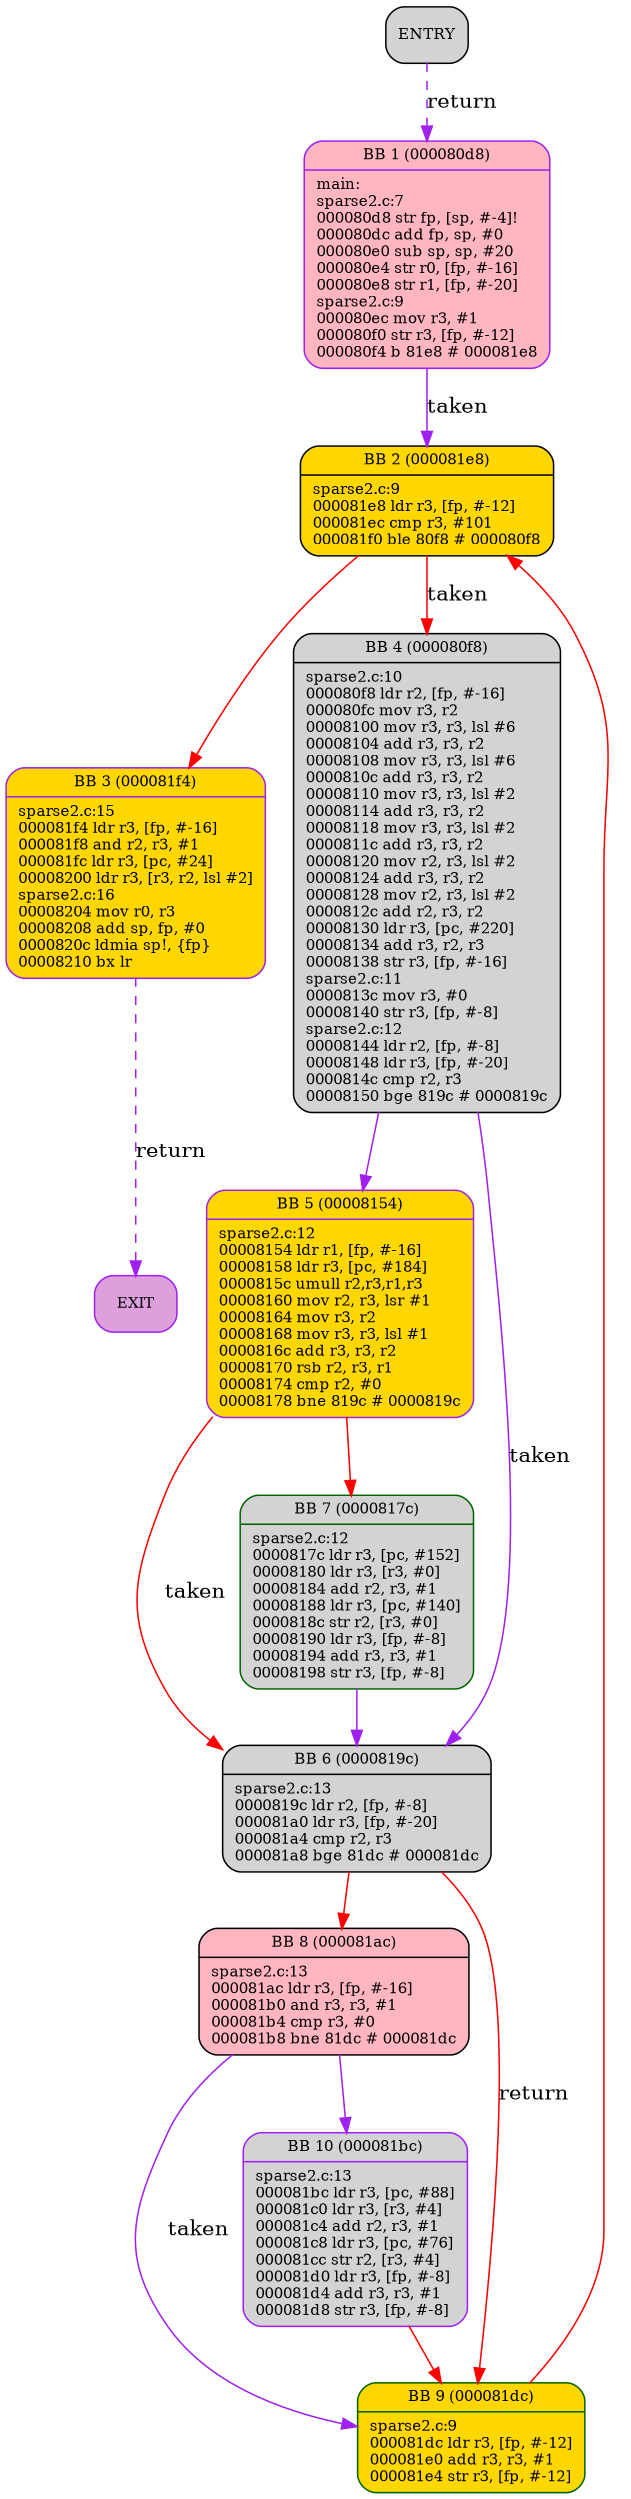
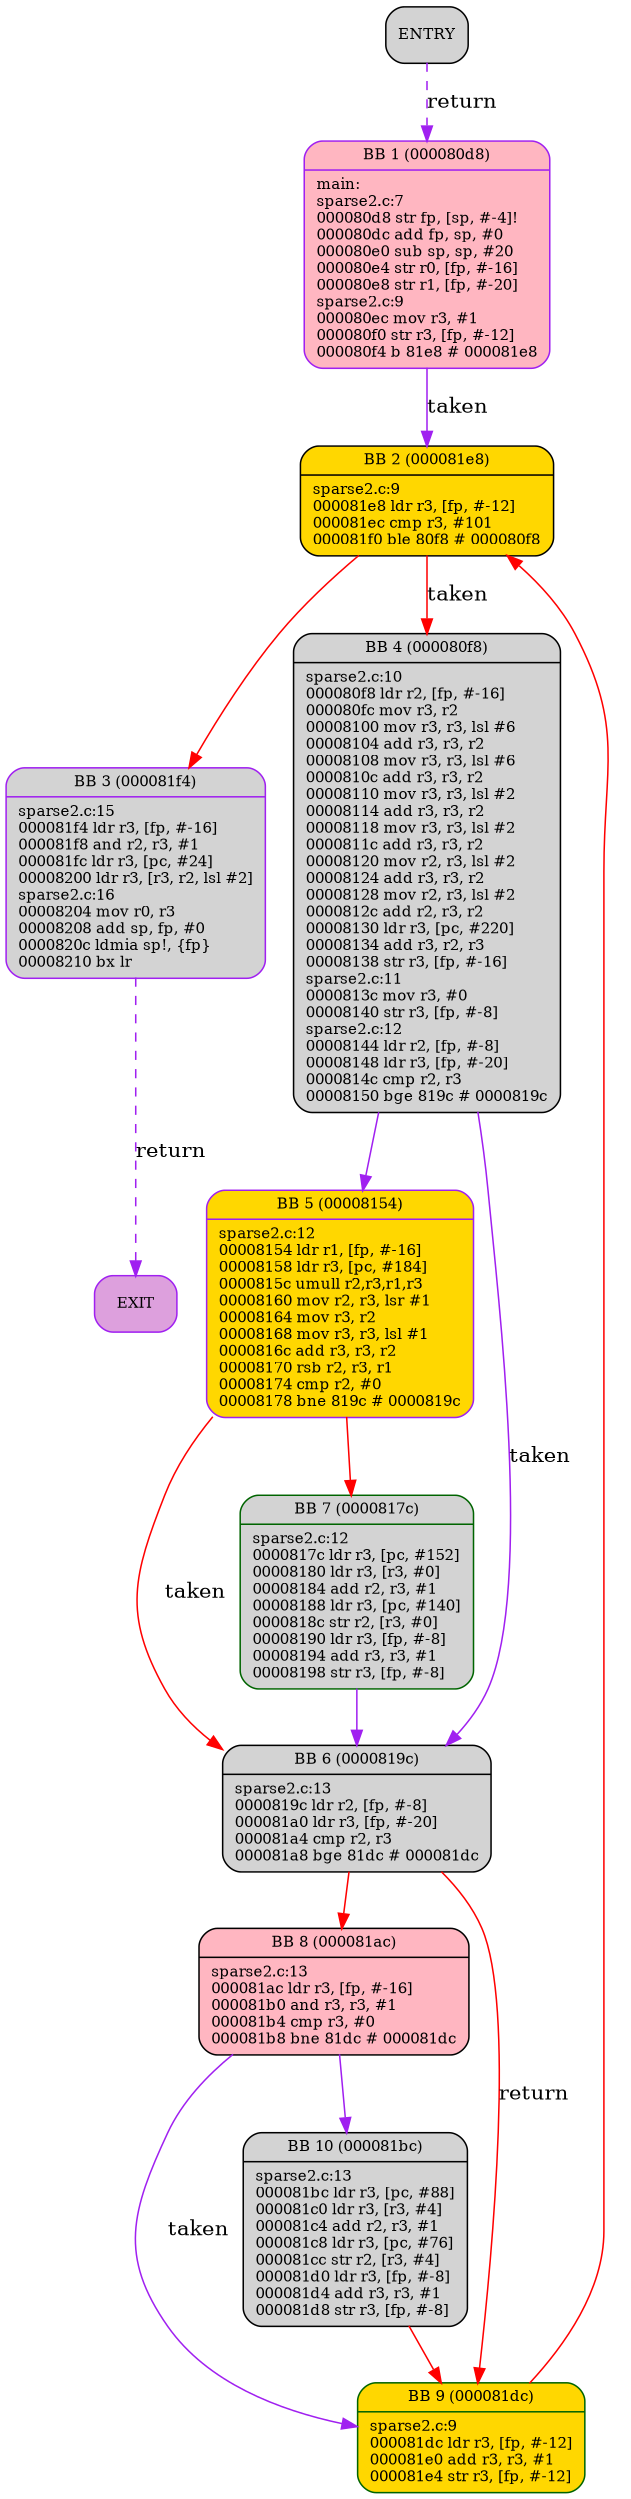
node "BB 3 (000081f4)": fillcolor gold -> lightgrey
node "BB 10 (000081bc)": color purple -> black
